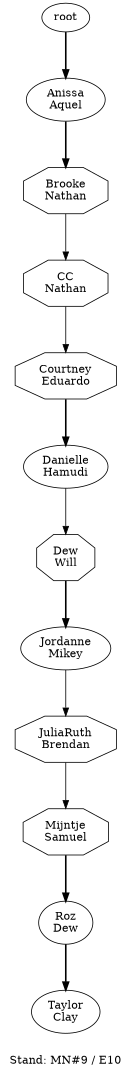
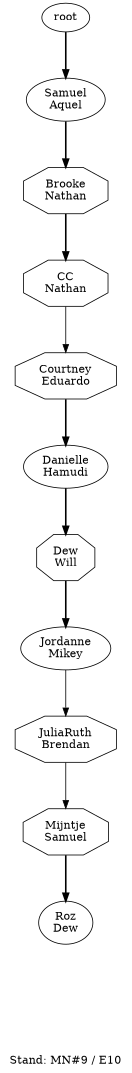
node "Anissa Aquel": label "Anissa Aquel" -> "Samuel Aquel"
edge "Brooke Nathan" -> "CC Nathan": style solid -> bold
edge "Danielle Hamudi" -> "Dew Will": style solid -> bold
node "Taylor Clay": removed
